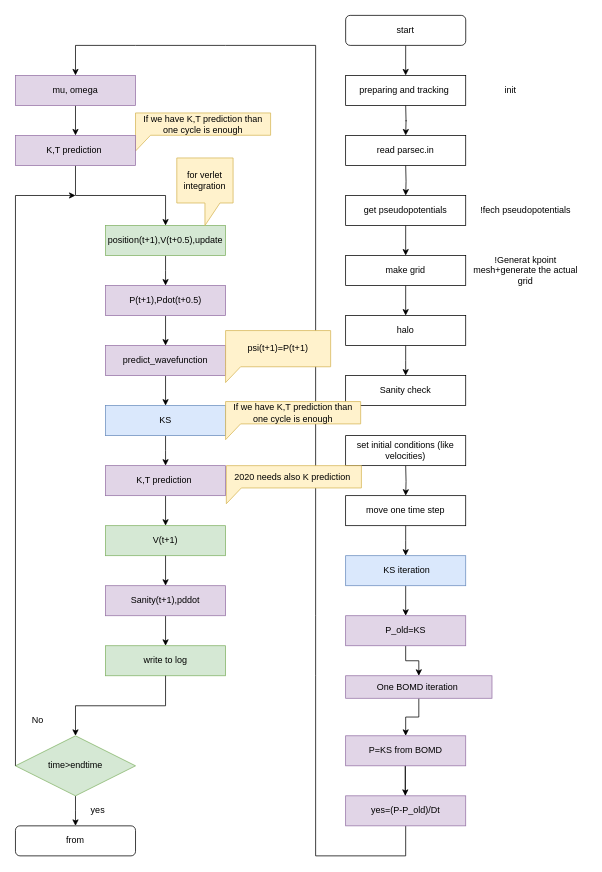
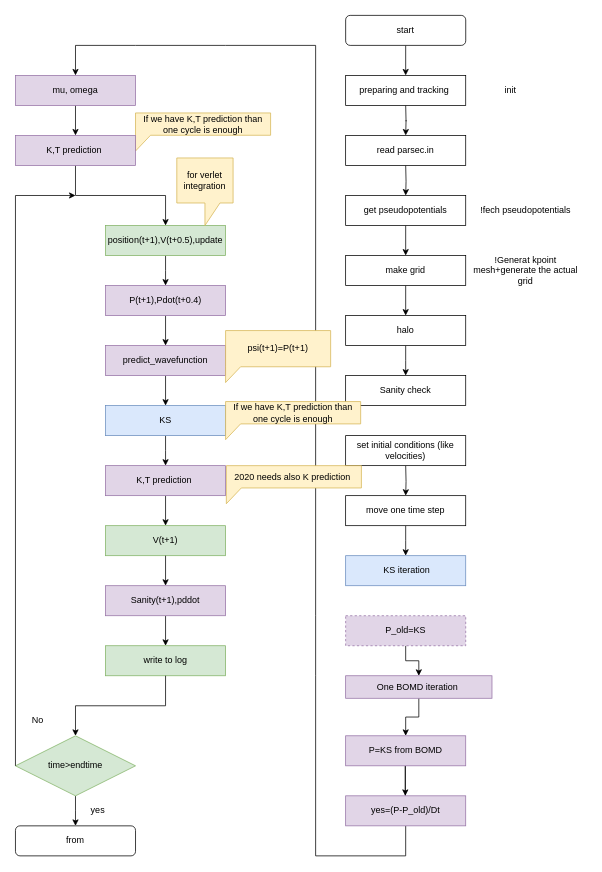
node "P(t+1),Pdot(t+0.5)": label "P(t+1),Pdot(t+0.5)" -> "P(t+1),Pdot(t+0.4)"
edge "KS iteration" -> "P_old=KS": removed
node "P_old=KS": style solid -> dashed
